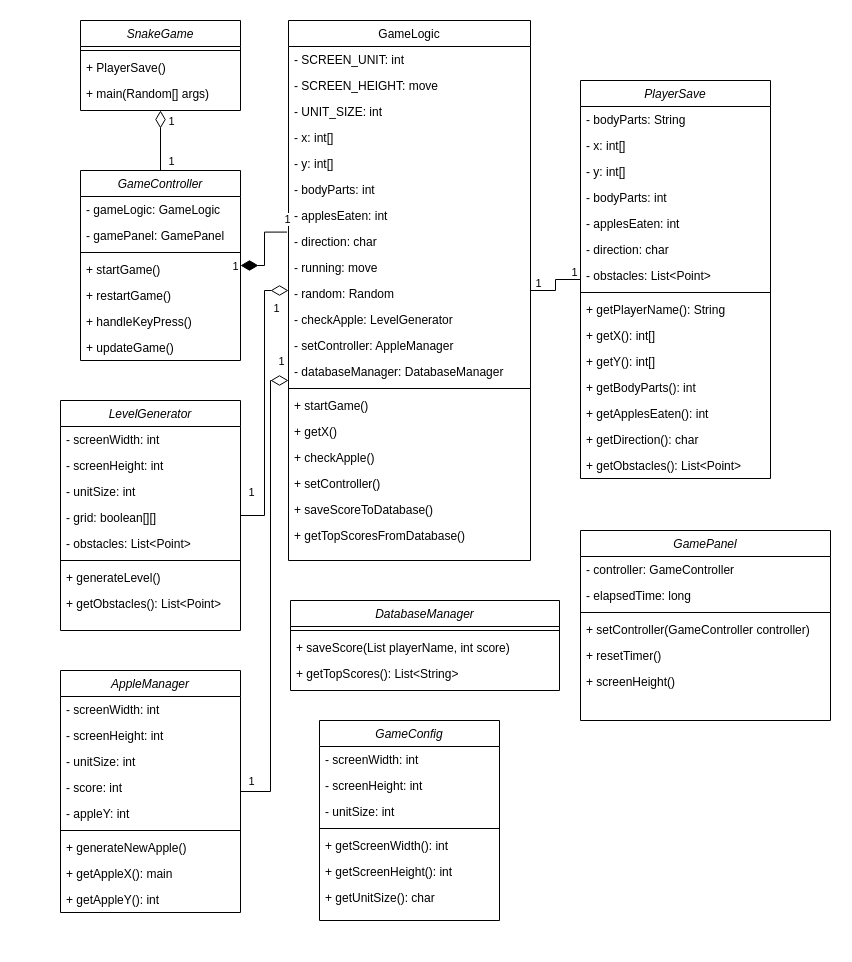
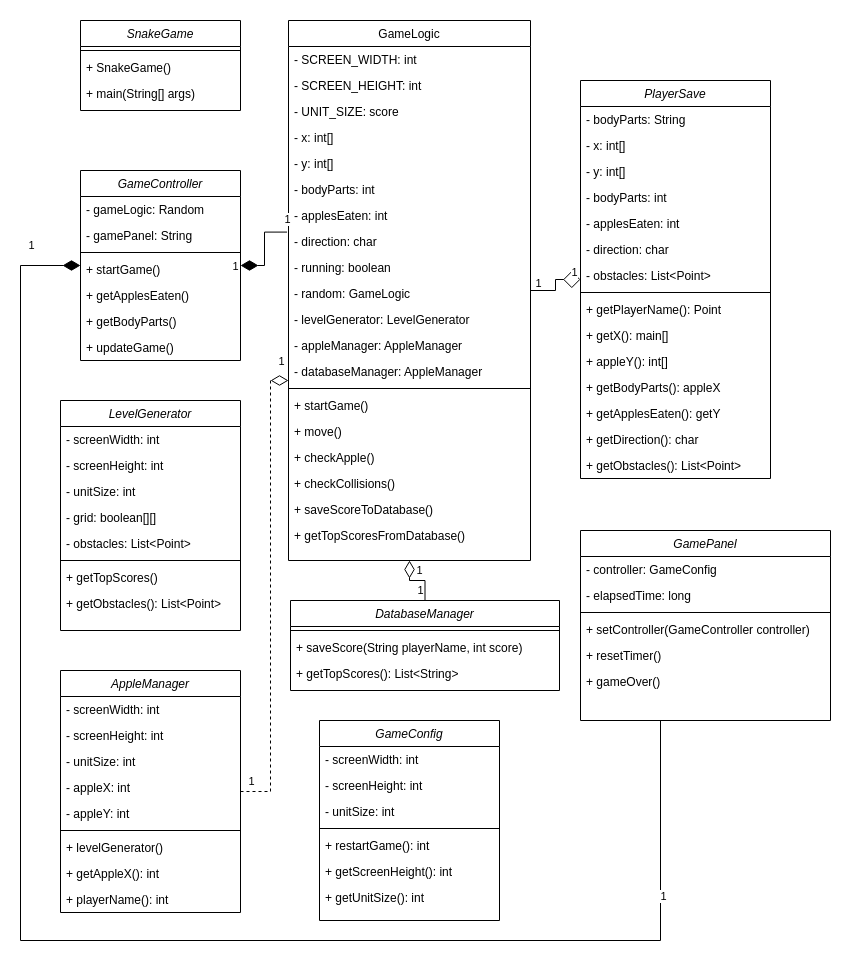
node "- SCREEN_UNIT: int": label "- SCREEN_UNIT: int" -> "- SCREEN_WIDTH: int"
node "+ PlayerSave()": label "+ PlayerSave()" -> "+ SnakeGame()"
node "- SCREEN_HEIGHT: move": label "- SCREEN_HEIGHT: move" -> "- SCREEN_HEIGHT: int"
node "+ main(Random[] args)": label "+ main(Random[] args)" -> "+ main(String[] args)"
node "- UNIT_SIZE: int": label "- UNIT_SIZE: int" -> "- UNIT_SIZE: score"
edge "GameController" -> "SnakeGame": removed, labels "1", "1"
node "- gameLogic: GameLogic": label "- gameLogic: GameLogic" -> "- gameLogic: Random"
node "- gamePanel: GamePanel": label "- gamePanel: GamePanel" -> "- gamePanel: String"
node "- running: move": label "- running: move" -> "- running: boolean"
edge "PlayerSave" -- "GameLogic": arrowhead none -> diamond
node "- random: Random": label "- random: Random" -> "- random: GameLogic"
node "+ restartGame()": label "+ restartGame()" -> "+ getApplesEaten()"
node "+ getPlayerName(): String": label "+ getPlayerName(): String" -> "+ getPlayerName(): Point"
node "- checkApple: LevelGenerator": label "- checkApple: LevelGenerator" -> "- levelGenerator: LevelGenerator"
node "+ handleKeyPress()": label "+ handleKeyPress()" -> "+ getBodyParts()"
node "+ getX(): int[]": label "+ getX(): int[]" -> "+ getX(): main[]"
node "- setController: AppleManager": label "- setController: AppleManager" -> "- appleManager: AppleManager"
node "+ getY(): int[]": label "+ getY(): int[]" -> "+ appleY(): int[]"
node "- databaseManager: DatabaseManager": label "- databaseManager: DatabaseManager" -> "- databaseManager: AppleManager"
node "+ getBodyParts(): int": label "+ getBodyParts(): int" -> "+ getBodyParts(): appleX"
edge "LevelGenerator" -> "GameLogic": removed, labels "1", "1"
node "+ getApplesEaten(): int": label "+ getApplesEaten(): int" -> "+ getApplesEaten(): getY"
node "+ getX()": label "+ getX()" -> "+ move()"
node "+ setController()": label "+ setController()" -> "+ checkCollisions()"
node "- controller: GameController": label "- controller: GameController" -> "- controller: GameConfig"
node "+ generateLevel()": label "+ generateLevel()" -> "+ getTopScores()"
edge "DatabaseManager" -> "GameLogic": added, labels "1", "1"
edge "AppleManager" -> "GameLogic": style solid -> dashed
node "+ saveScore(List playerName, int score)": label "+ saveScore(List playerName, int score)" -> "+ saveScore(String playerName, int score)"
node "+ screenHeight()": label "+ screenHeight()" -> "+ gameOver()"
node "- score: int": label "- score: int" -> "- appleX: int"
node "+ getScreenWidth(): int": label "+ getScreenWidth(): int" -> "+ restartGame(): int"
node "+ generateNewApple()": label "+ generateNewApple()" -> "+ levelGenerator()"
node "+ getAppleX(): main": label "+ getAppleX(): main" -> "+ getAppleX(): int"
node "+ getUnitSize(): char": label "+ getUnitSize(): char" -> "+ getUnitSize(): int"
node "+ getAppleY(): int": label "+ getAppleY(): int" -> "+ playerName(): int"
edge "GamePanel" -> "GameController": added, labels "1", "1"
